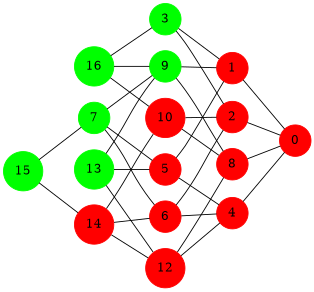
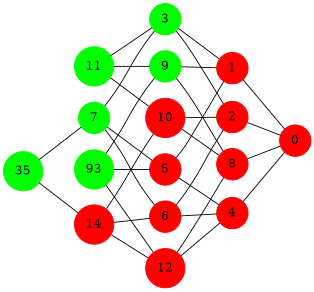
node "16": label "16" -> "11"
edge "9" -- "7": now "3" -- "7"
node "13": label "13" -> "93"
node "15": label "15" -> "35"
